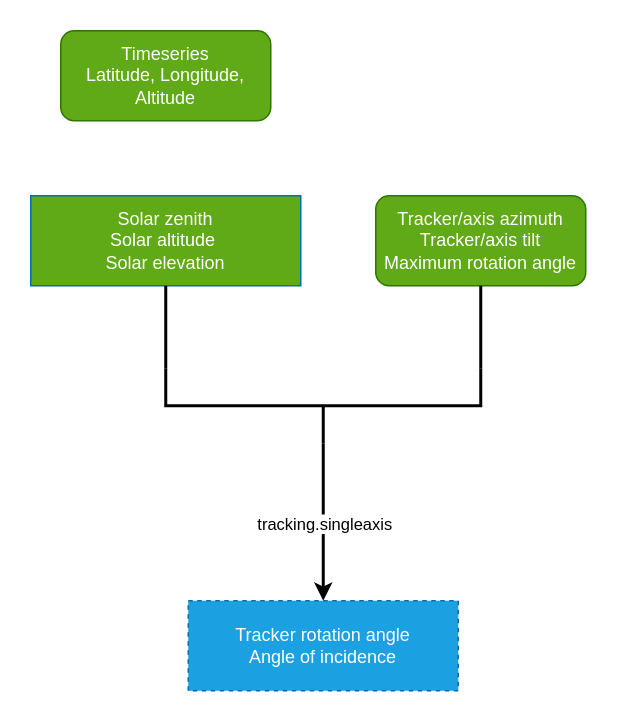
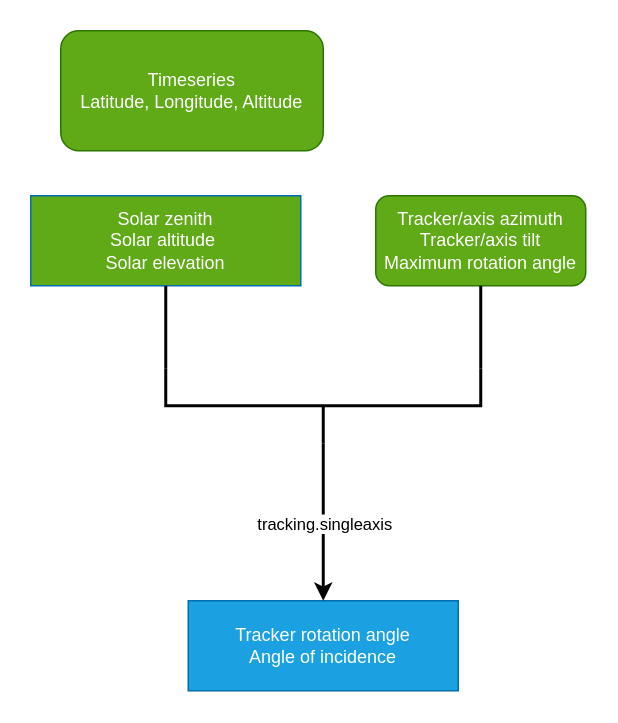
node "Timeseries Latitude, Longitude, Altitude": size 210x90 -> 263x120
node "Tracker rotation angle Angle of incidence": style dashed -> solid
